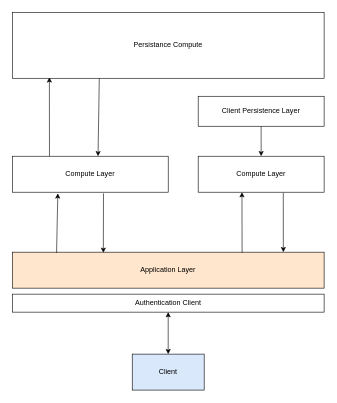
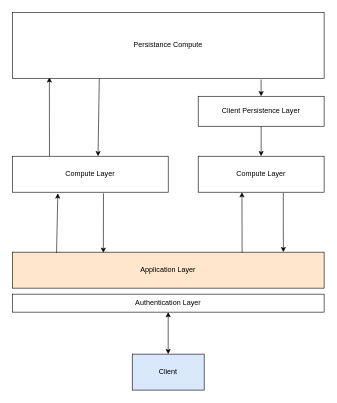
edge "Persistance Compute" -> "Client Persistence Layer": added
node "Authentication Client": label "Authentication Client" -> "Authentication Layer"
